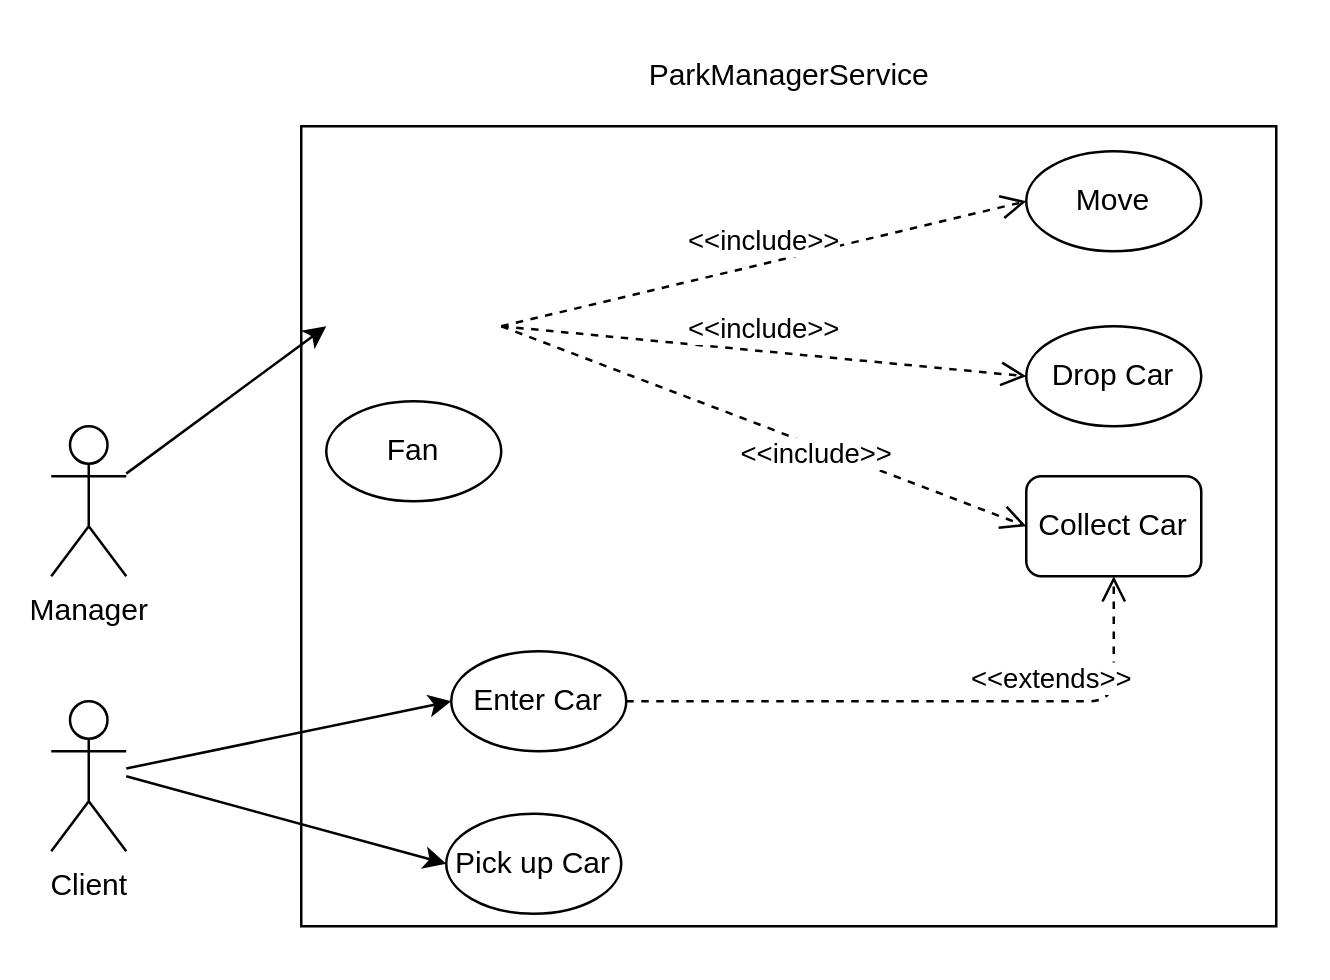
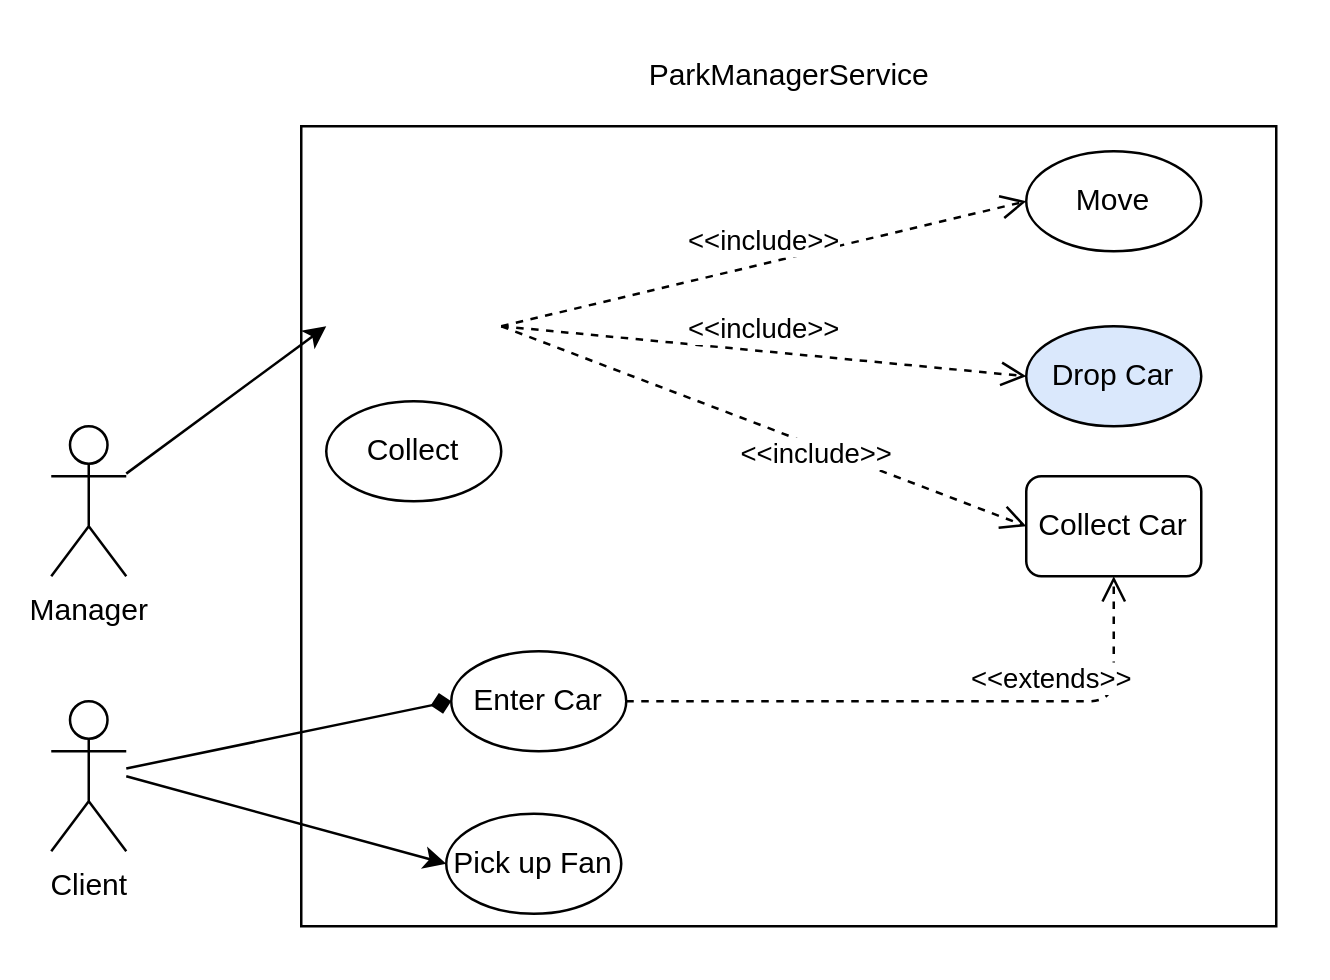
node "Drop Car": fillcolor #ffffff -> #dae8fc
node "Fan": label "Fan" -> "Collect"
edge "Client" -> "Enter Car": arrowhead classic -> diamond
node "Pick up Car": label "Pick up Car" -> "Pick up Fan"
